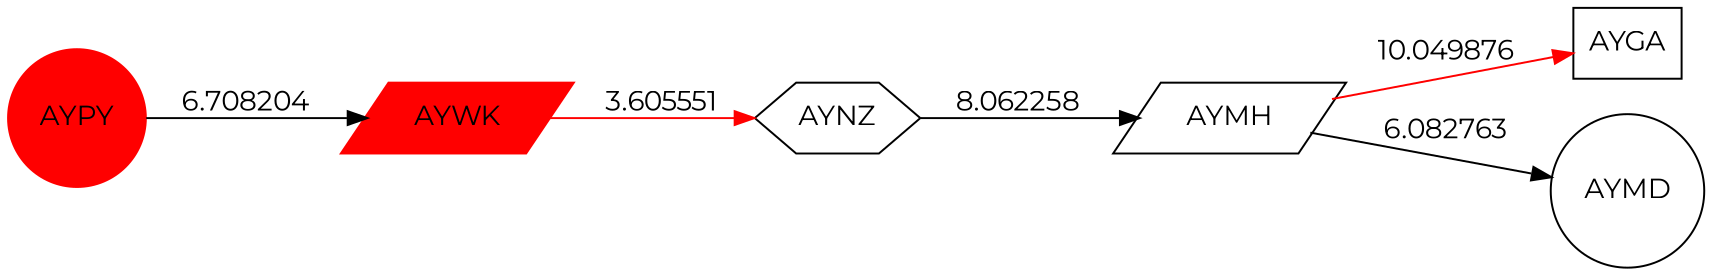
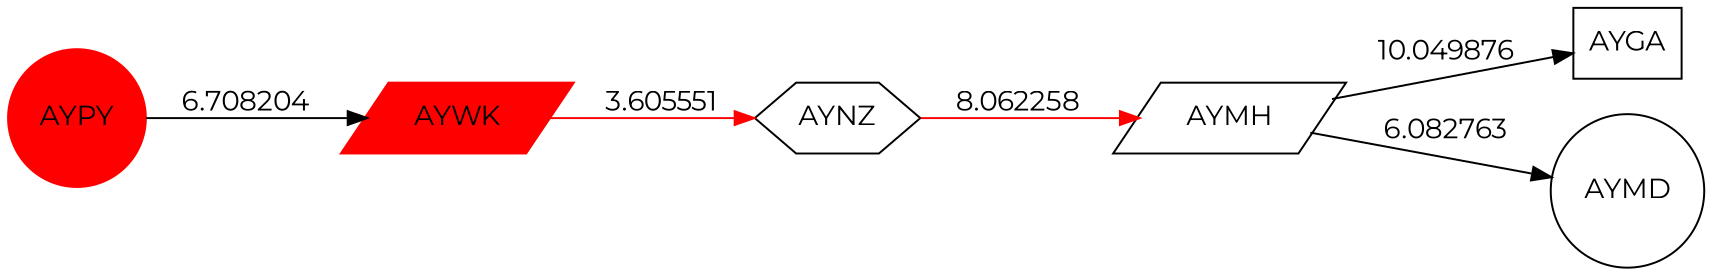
edge "AYMH" -> "AYGA": color red -> black
edge "AYNZ" -> "AYMH": color black -> red
